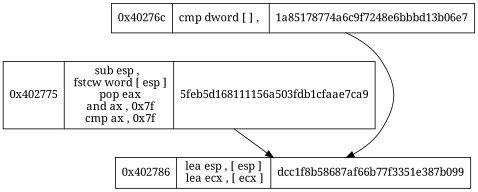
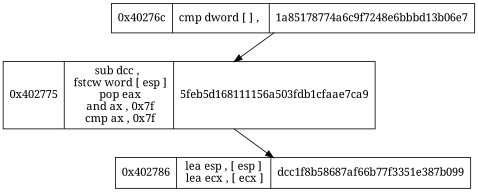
node "0x402775": text "sub esp ," -> "sub dcc ,"
edge "0x40276c" -> "0x402786": now "0x40276c" -> "0x402775"
